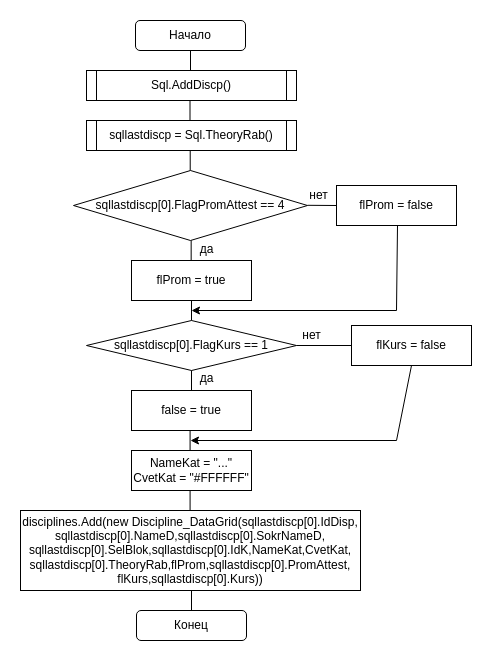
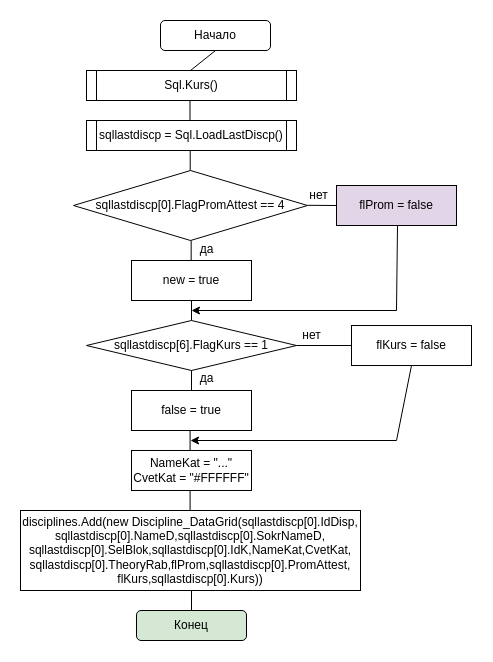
node "Начало": moved (191, 36) -> (216, 36)
node "Sql.AddDiscp()": label "Sql.AddDiscp()" -> "Sql.Kurs()"
node "sqllastdiscp = Sql.TheoryRab()": label "sqllastdiscp = Sql.TheoryRab()" -> "sqllastdiscp = Sql.LoadLastDiscp()"
node "flProm = false": fillcolor #ffffff -> #e1d5e7
node "flProm = true": label "flProm = true" -> "new = true"
node "sqllastdiscp[0].FlagKurs == 1": label "sqllastdiscp[0].FlagKurs == 1" -> "sqllastdiscp[6].FlagKurs == 1"
node "Конец": fillcolor #ffffff -> #d5e8d4
